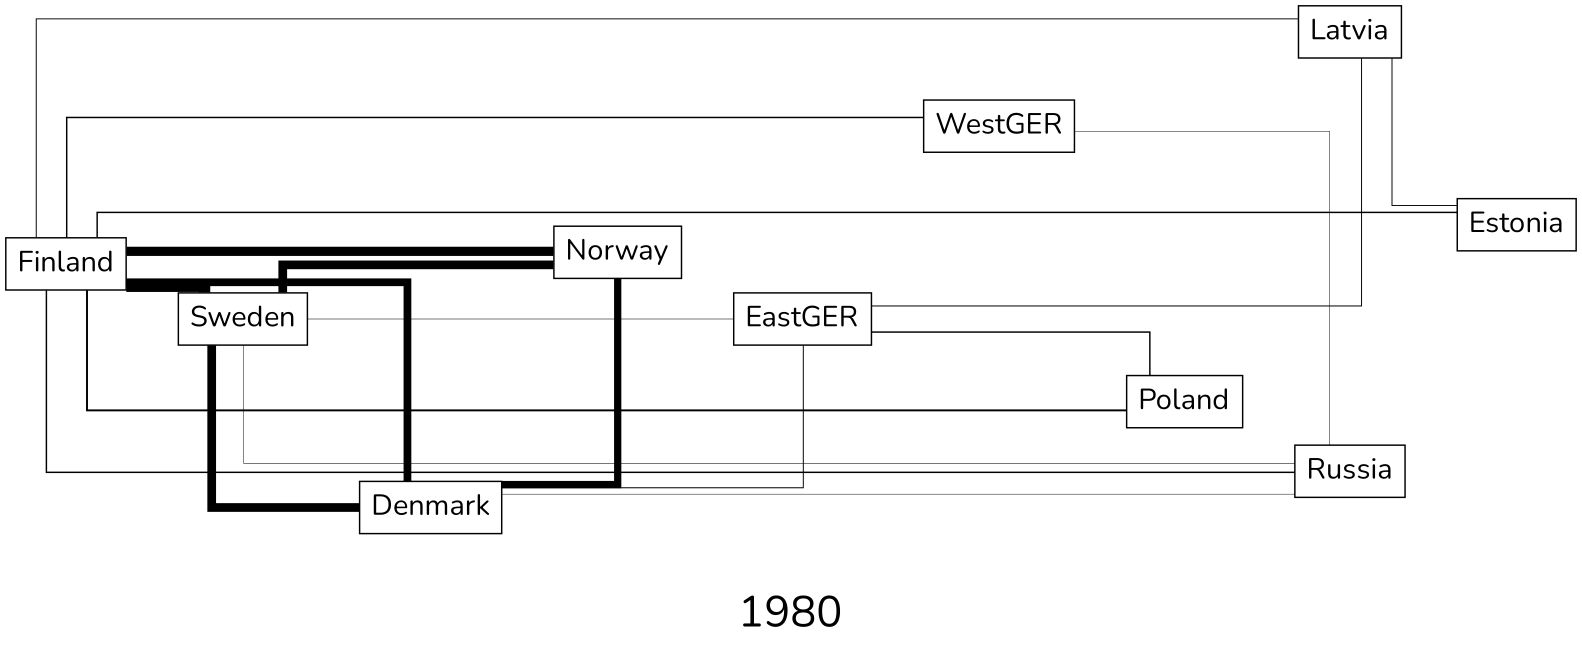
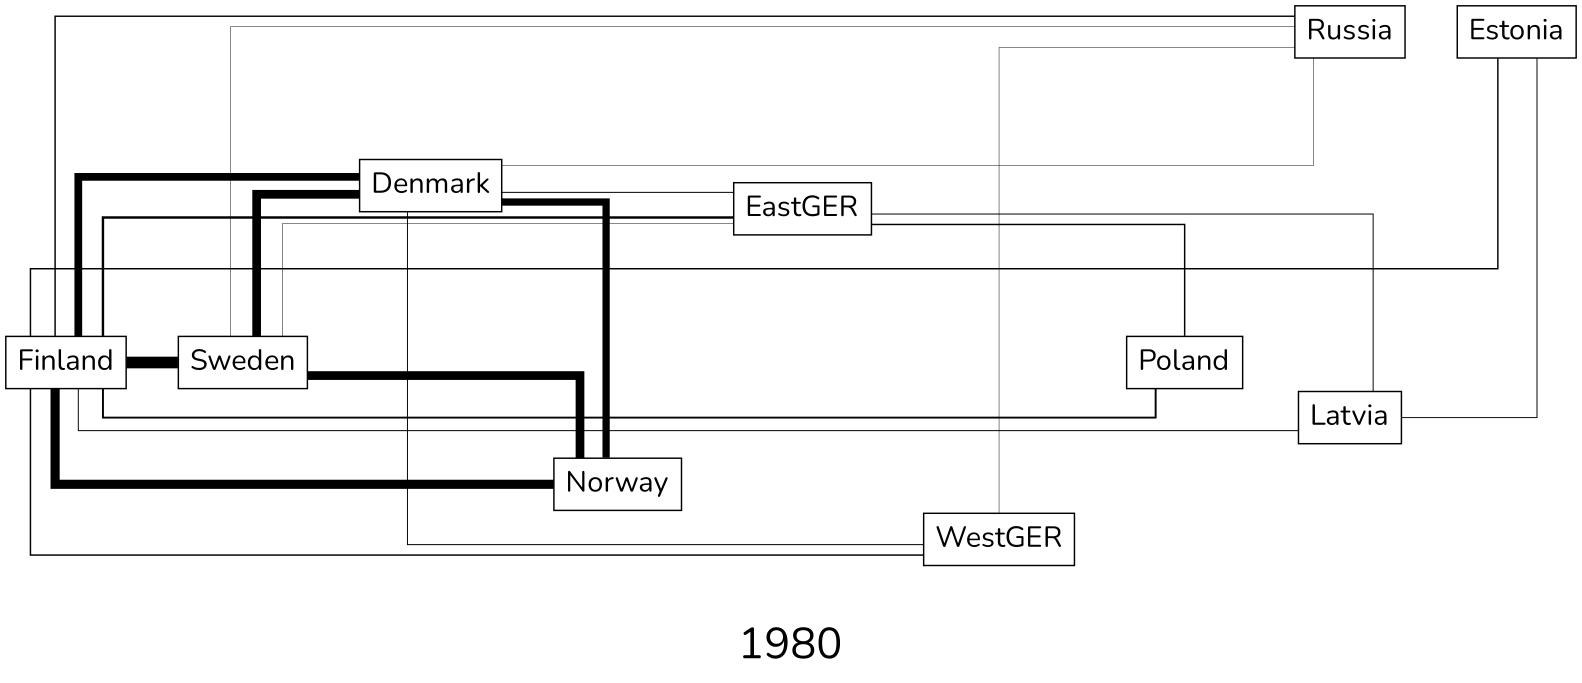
edge "EastGER" -- "Finland": added
edge "Denmark" -- "WestGER": added
